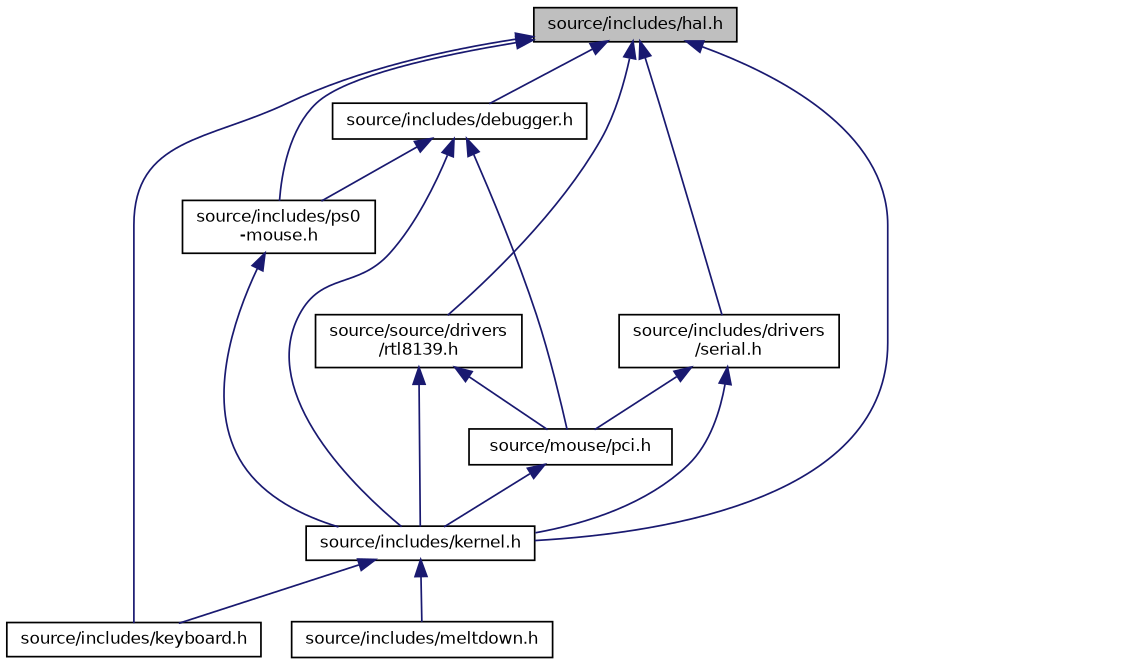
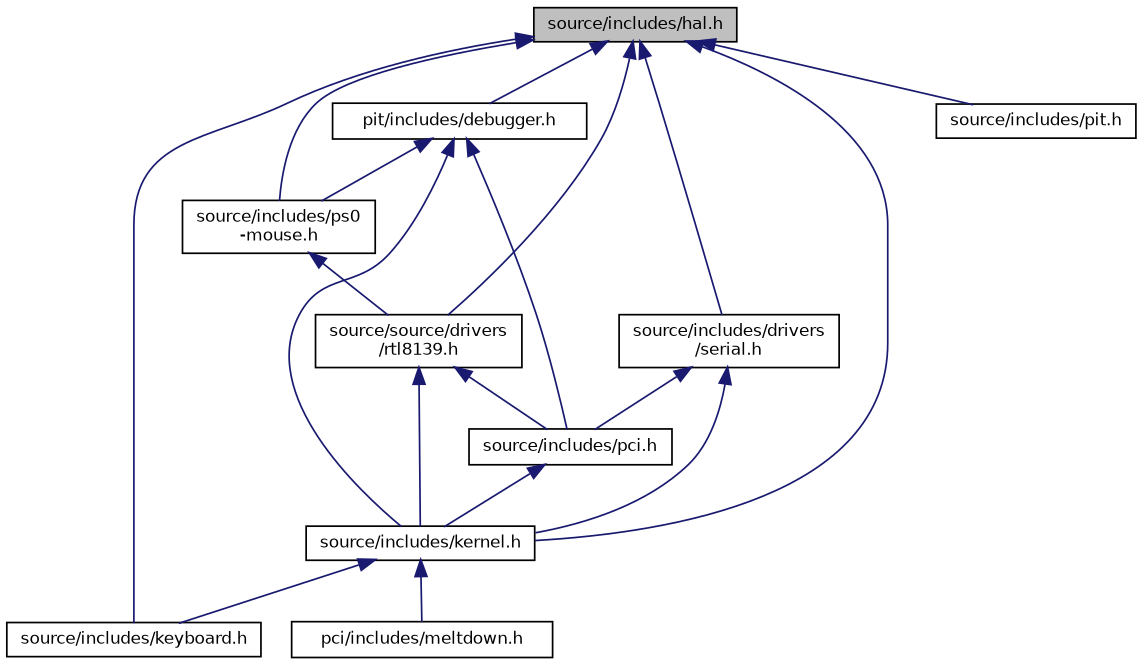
node "source/includes/debugger.h": label "source/includes/debugger.h" -> "pit/includes/debugger.h"
node "source/includes/pit.h": added
edge "source/includes/kernel.h" -> "source/includes/ps0 -mouse.h": now "source/source/drivers /rtl8139.h" -> "source/includes/ps0 -mouse.h"
node "source/mouse/pci.h": label "source/mouse/pci.h" -> "source/includes/pci.h"
node "source/includes/meltdown.h": label "source/includes/meltdown.h" -> "pci/includes/meltdown.h"
